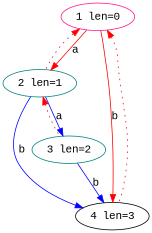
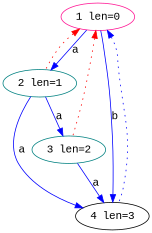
edge "1 len=0" -> "2 len=1": color red -> blue
edge "1 len=0" -> "4 len=3": color red -> blue
edge "4 len=3" -> "1 len=0": color red -> blue
edge "3 len=2" -> "2 len=1": now "3 len=2" -> "1 len=0"
edge "2 len=1" -> "4 len=3": label "b" -> "a"
edge "3 len=2" -> "4 len=3": label "b" -> "a"
